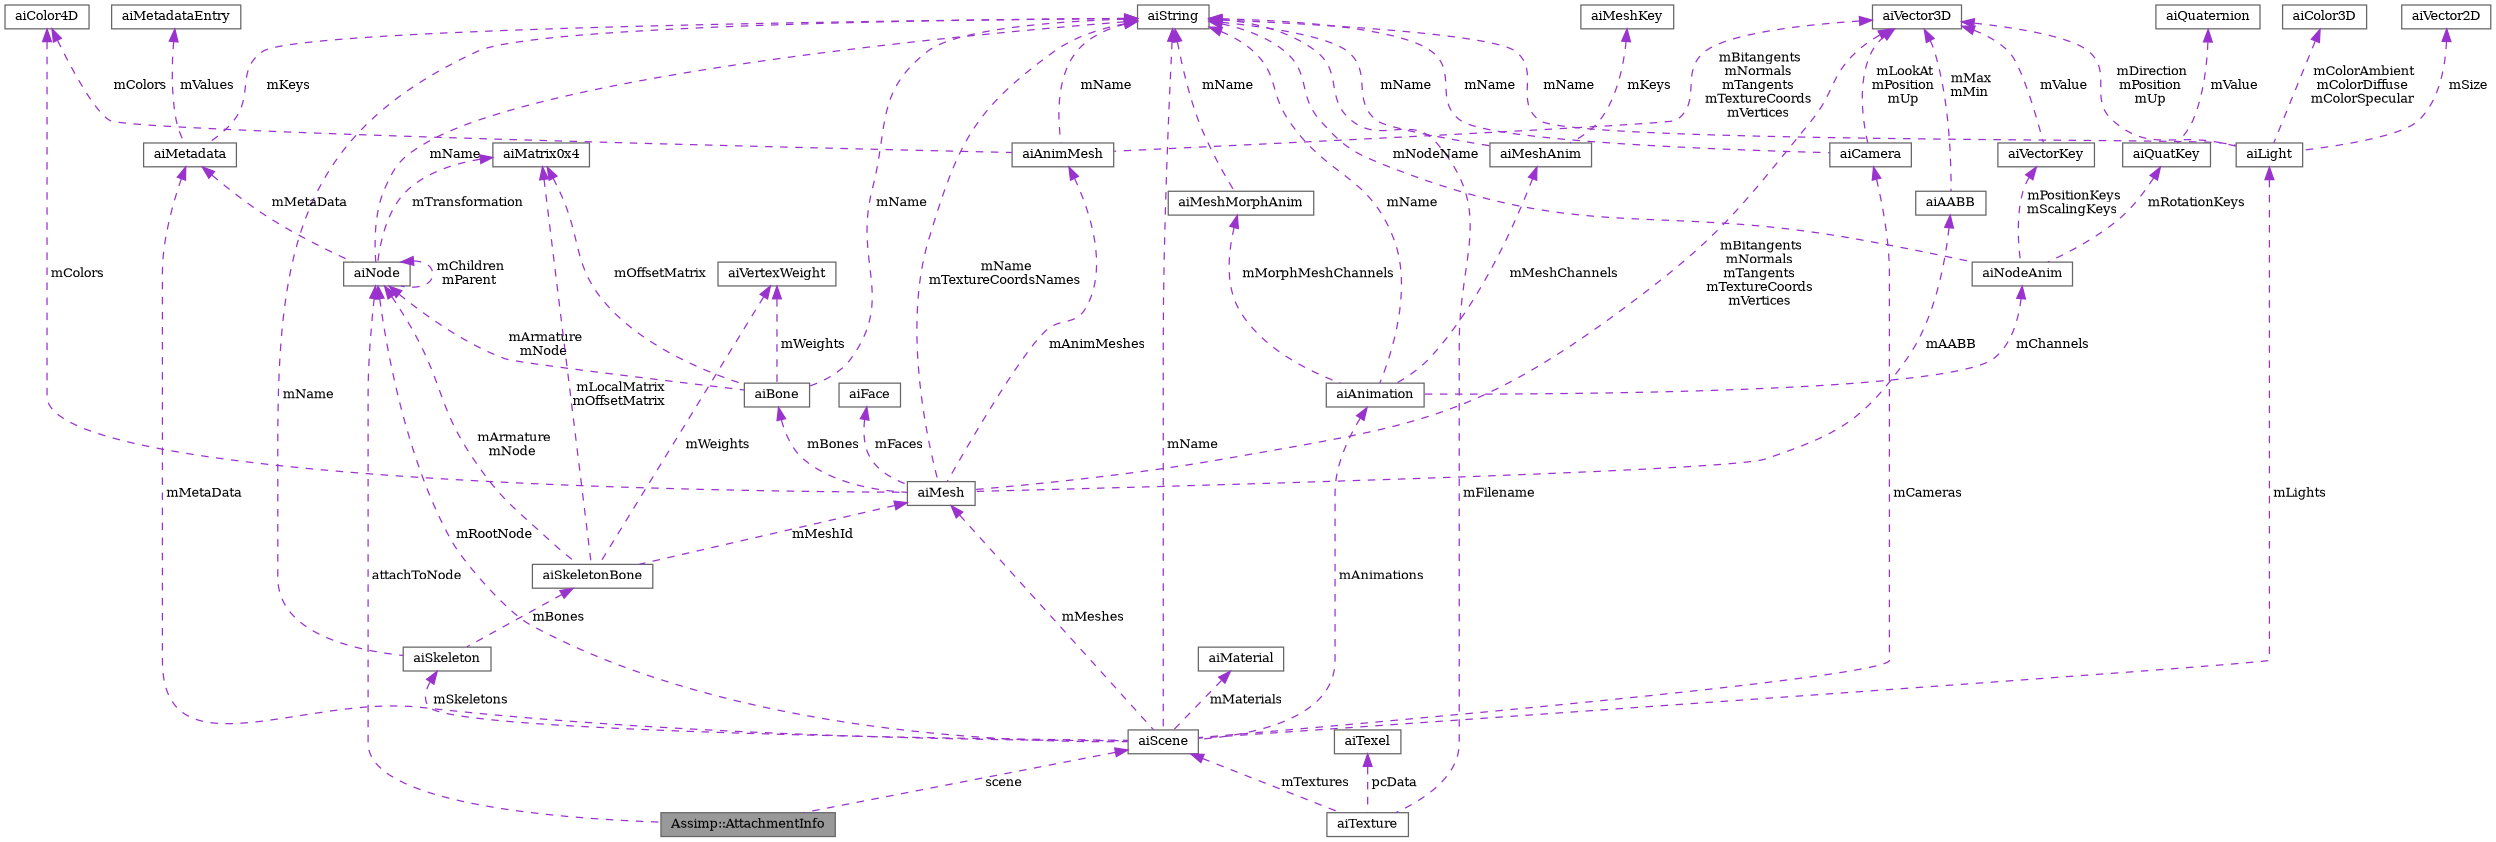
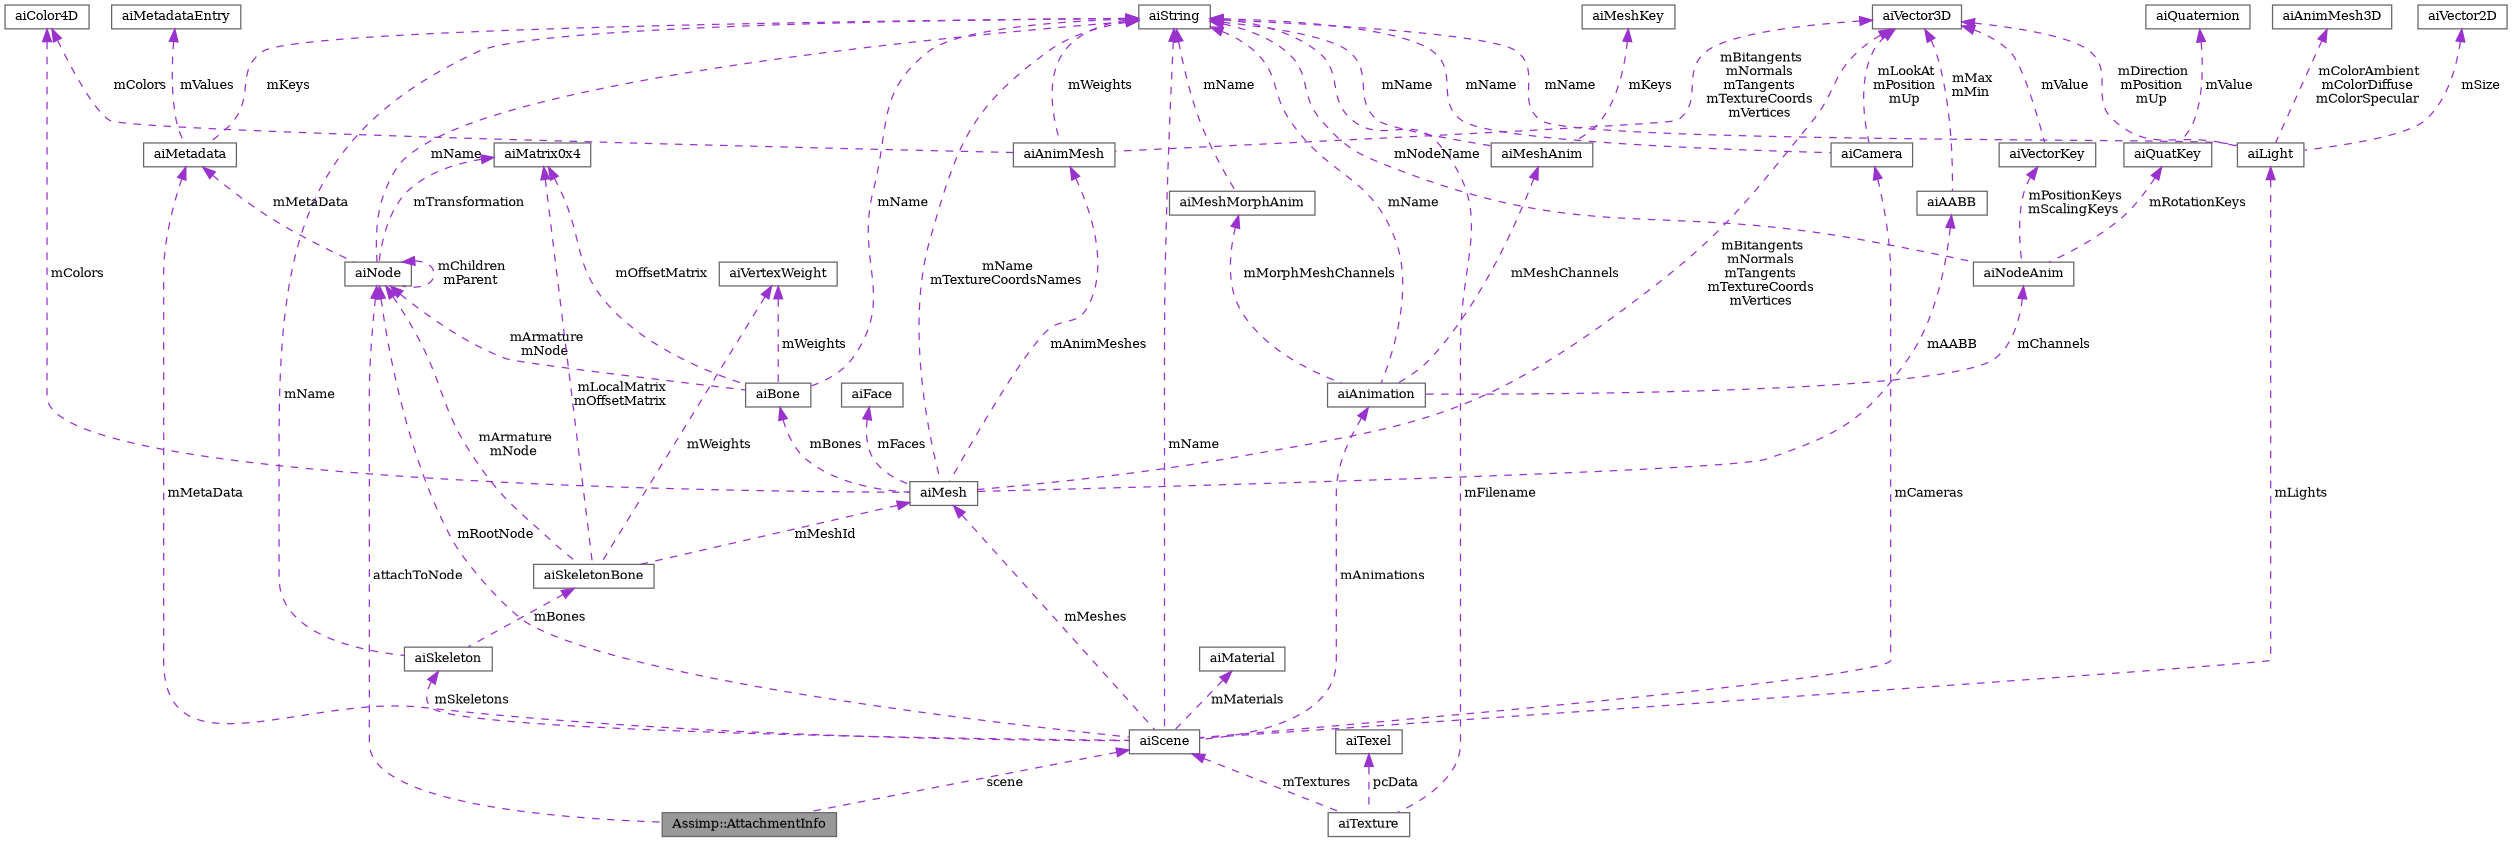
node "aiColor3D": label "aiColor3D" -> "aiAnimMesh3D"
edge "aiAnimMesh" -> "aiString": label " mName" -> " mWeights"
